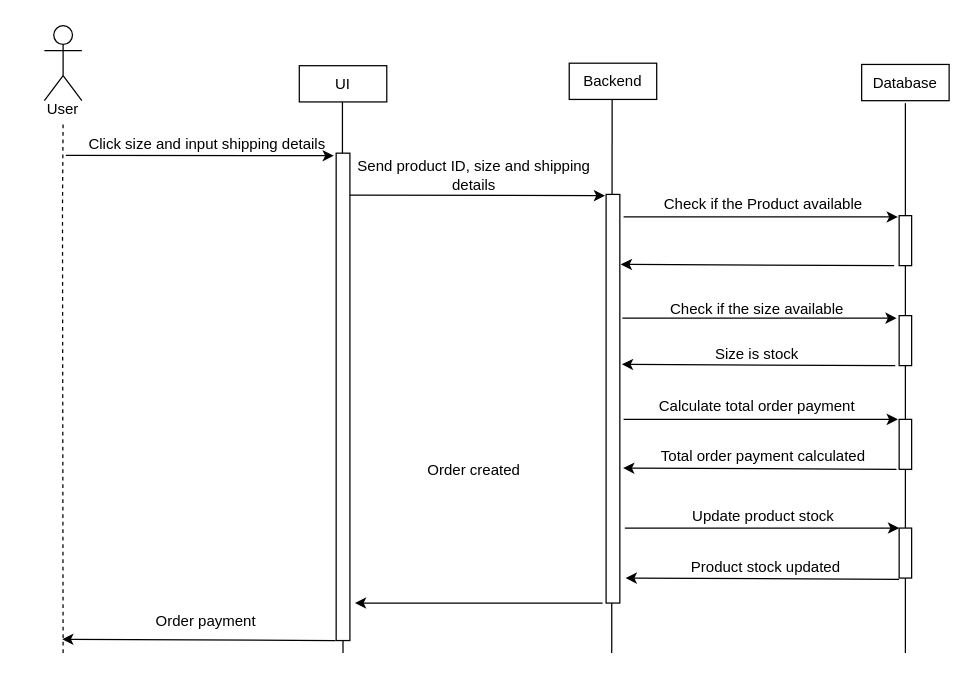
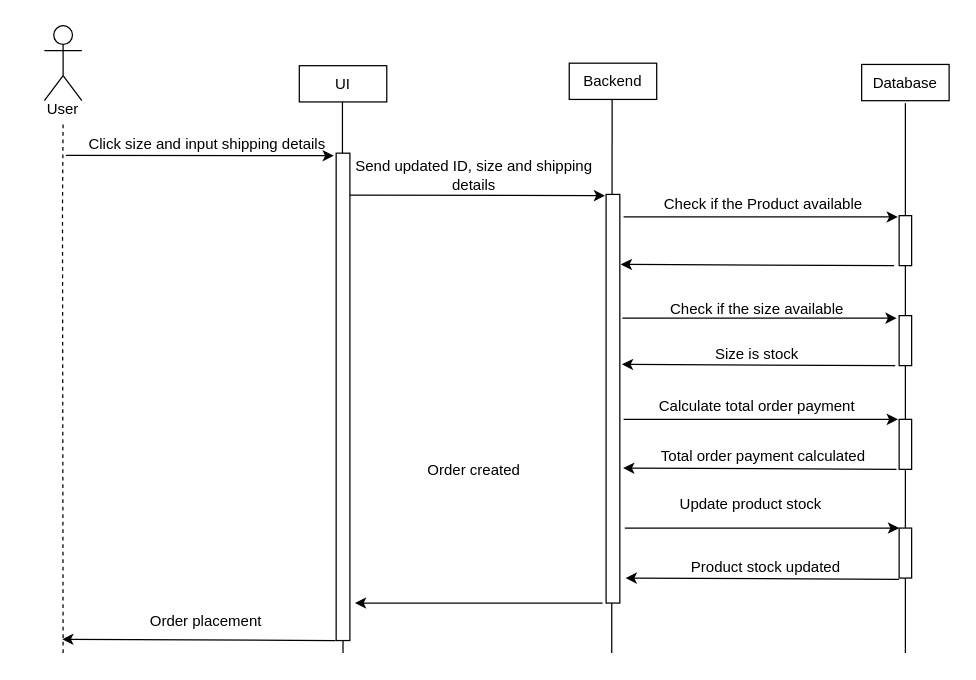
node "Send product ID, size and shipping details": label "Send product ID, size and shipping details" -> "Send updated ID, size and shipping details"
node "Update product stock": moved (763, 517) -> (751, 504)
node "Order payment": label "Order payment" -> "Order placement"
